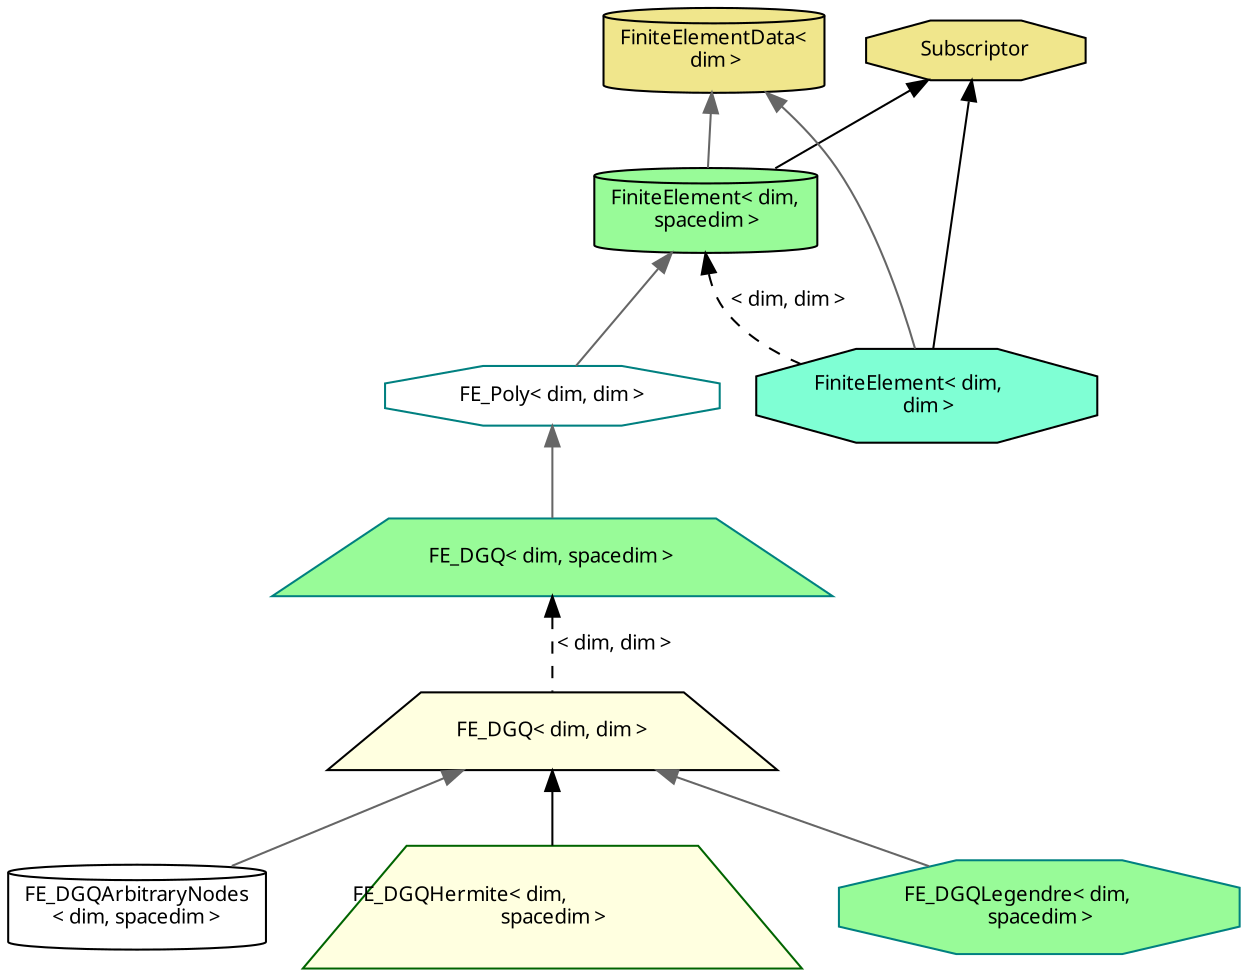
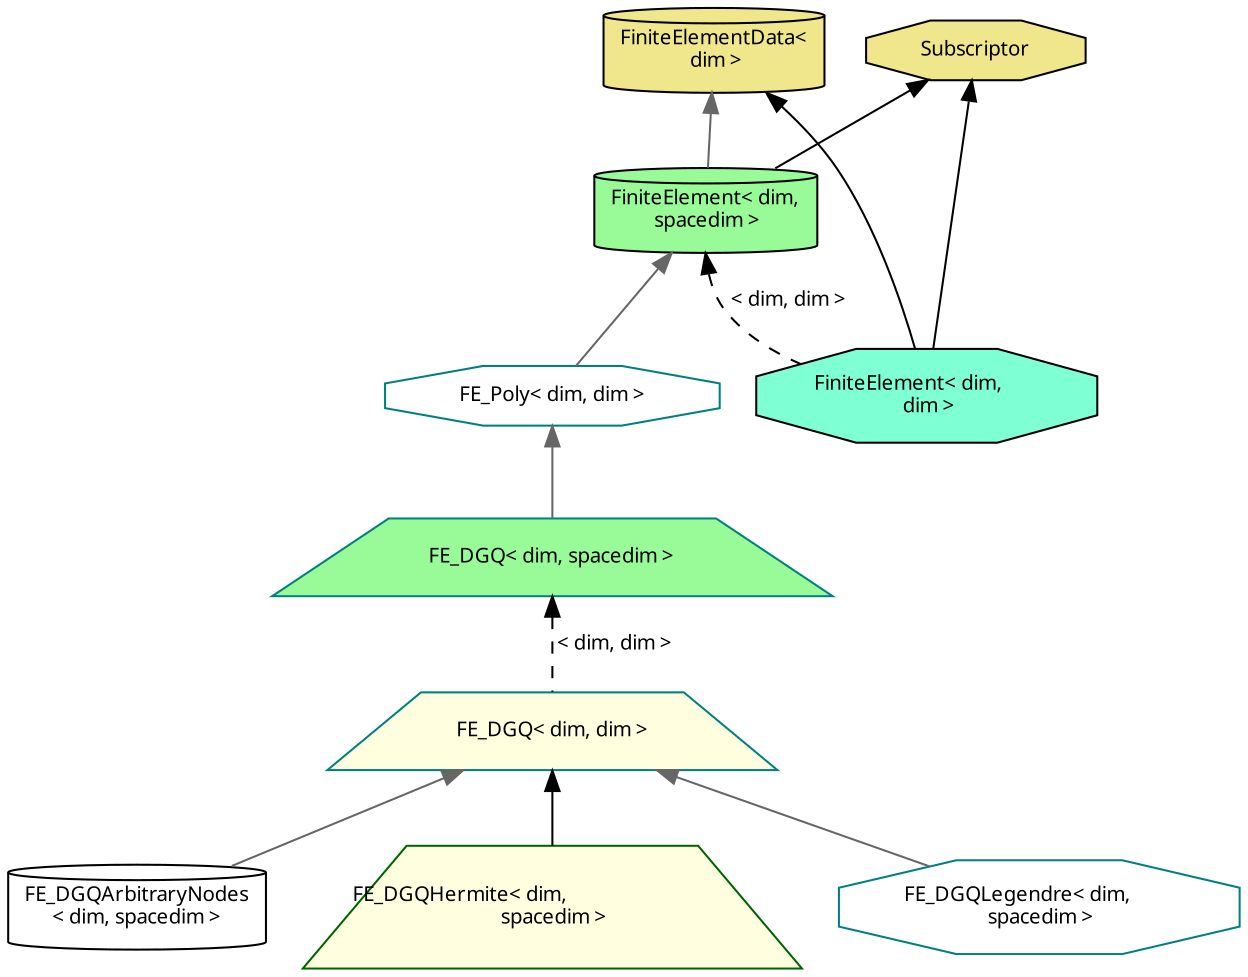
edge "FiniteElement< dim, dim >" -> "FiniteElementData< dim >": color gray40 -> black
node "FE_DGQ< dim, dim >": color black -> teal
node "FE_DGQLegendre< dim, spacedim >": fillcolor palegreen -> white
